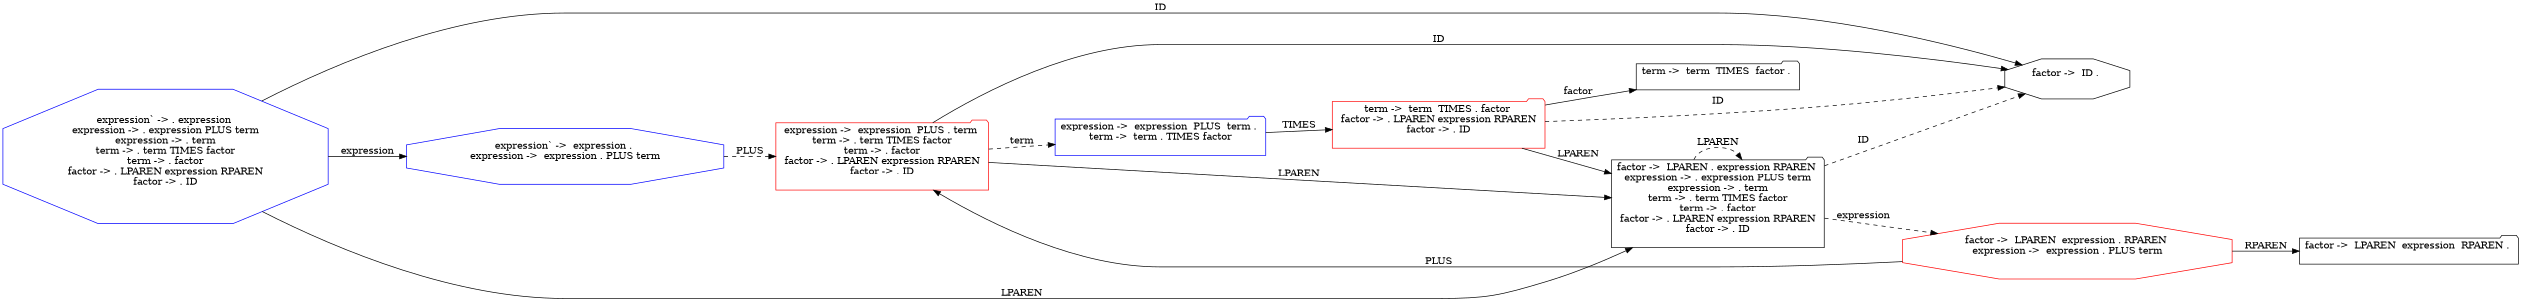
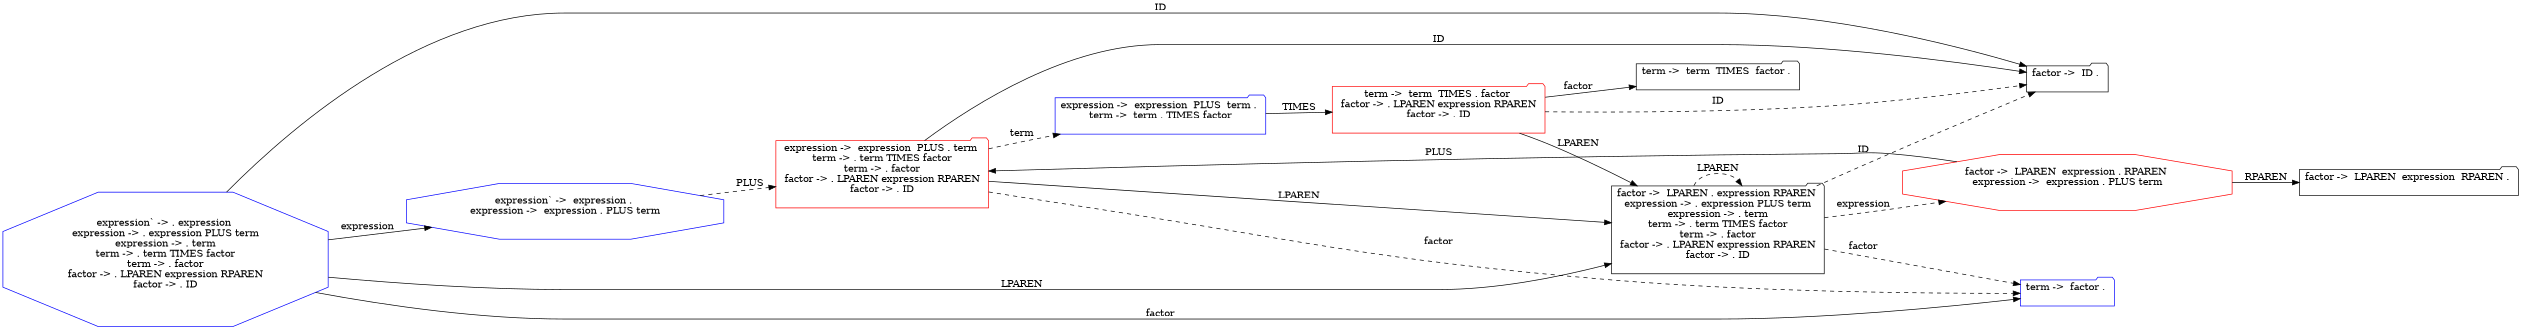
node "factor ->  ID .": shape octagon -> folder
node "term ->  factor .": added
